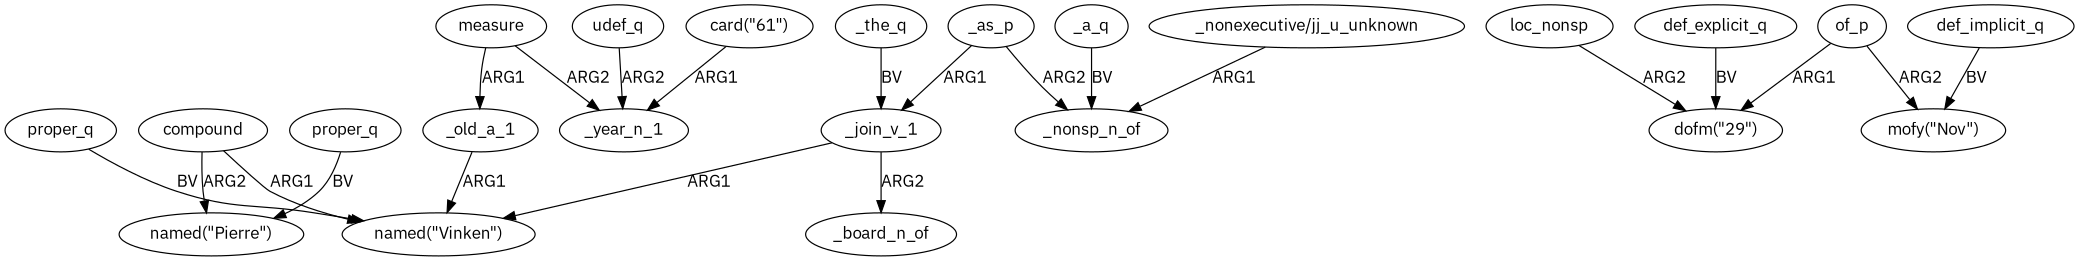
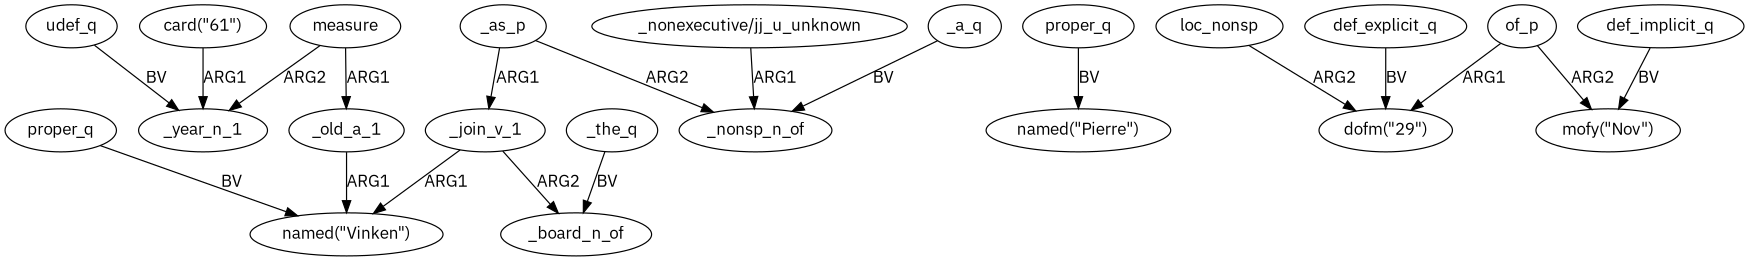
edge "_the_q" -> "_join_v_1": now "_the_q" -> "_board_n_of"
edge "udef_q" -> "_year_n_1": label "ARG2" -> "BV"
node "compound": removed
